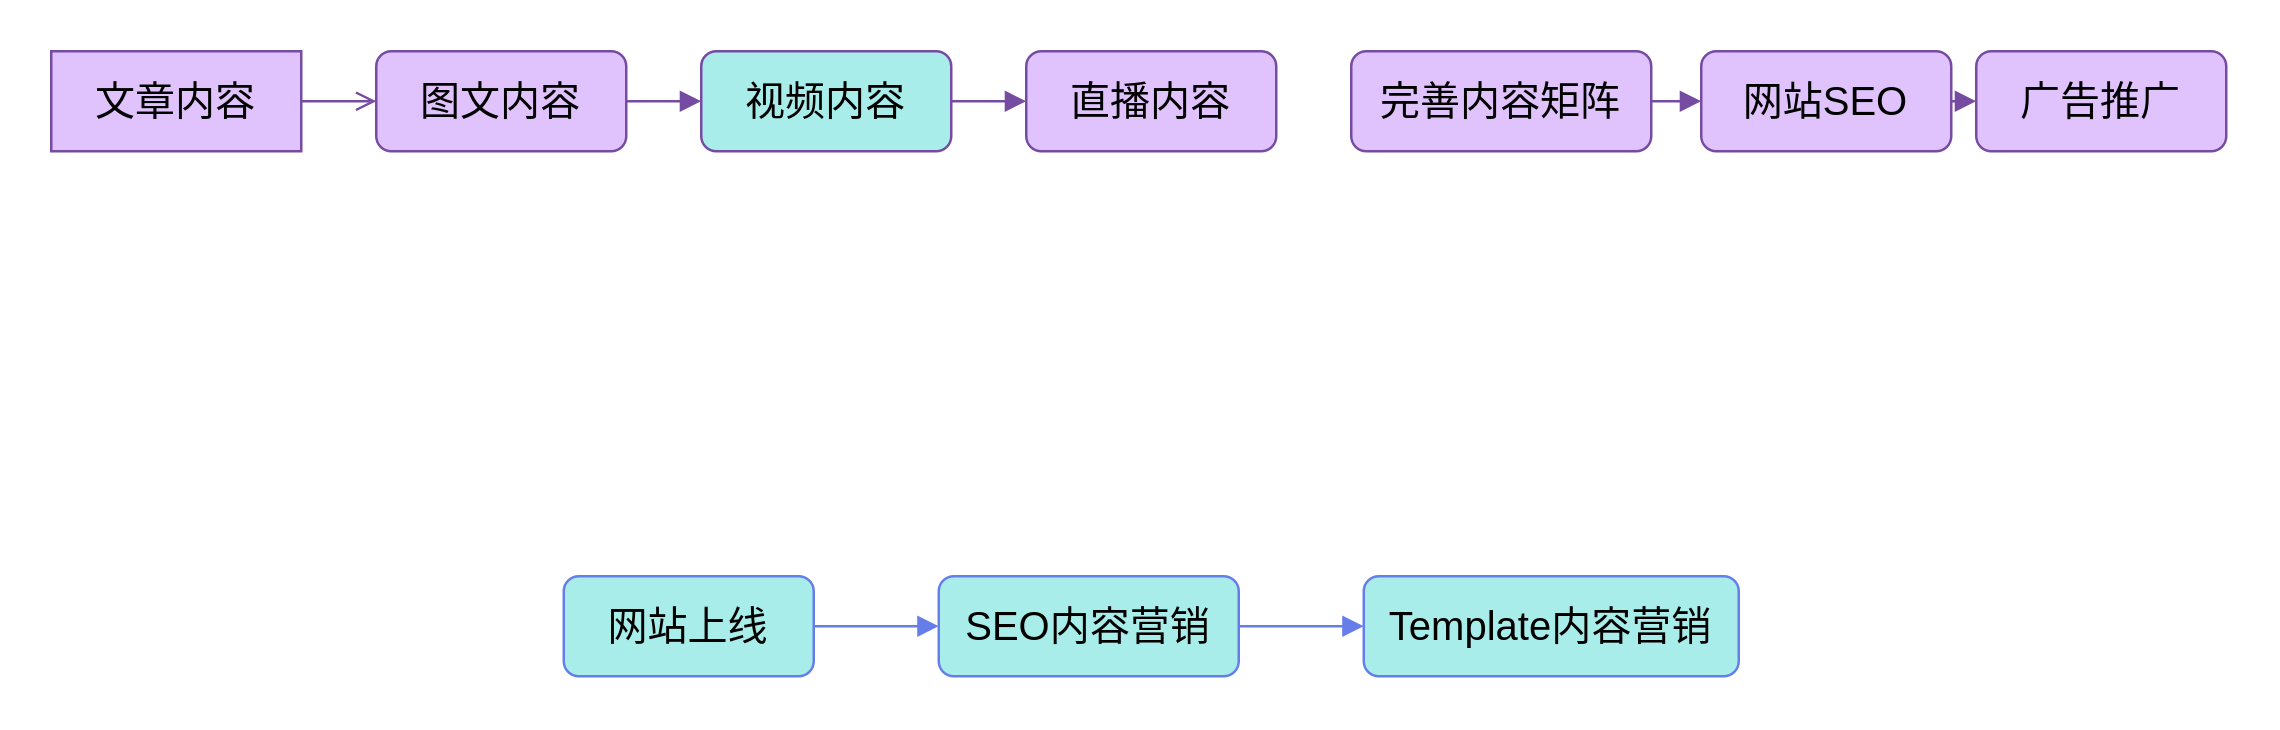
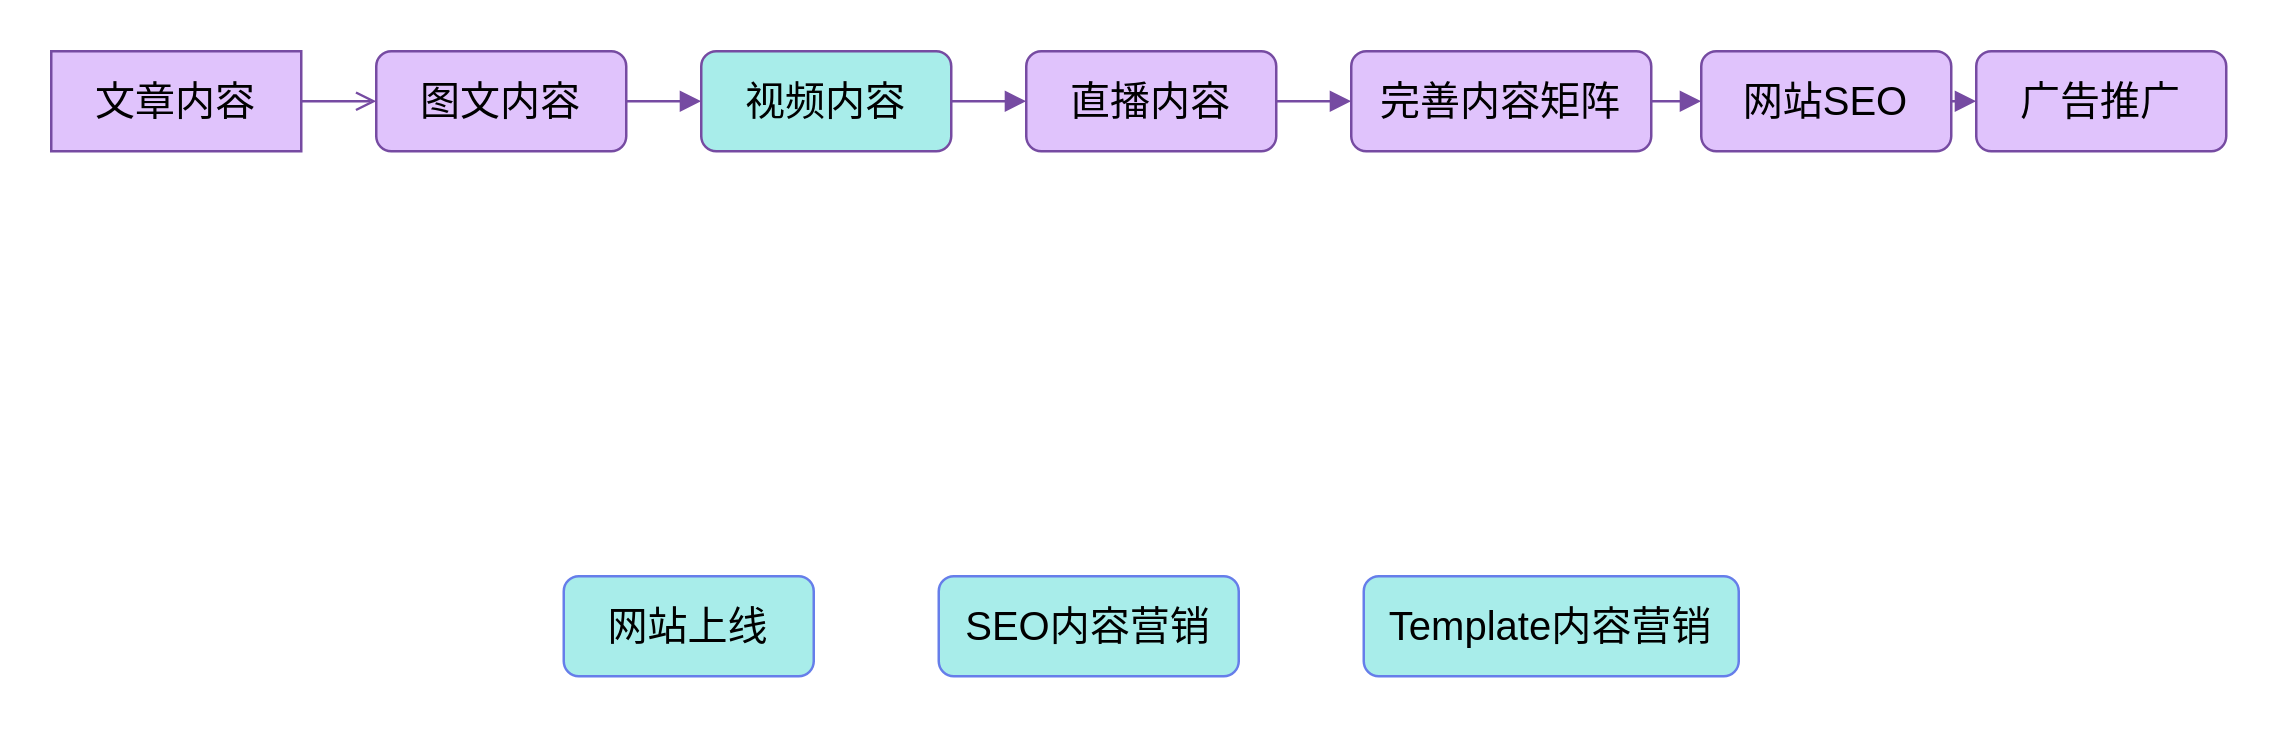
edge "直播内容" -> "完善内容矩阵": added
edge "网站上线" -> "SEO内容营销": removed
edge "SEO内容营销" -> "Template内容营销": removed
